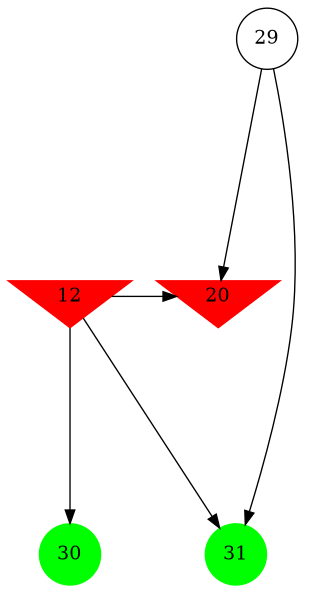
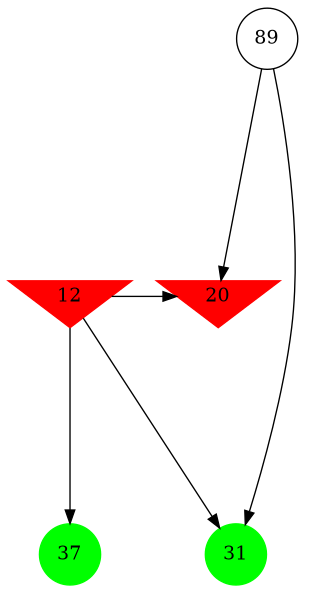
node "29": label "29" -> "89"
node "30": label "30" -> "37"
